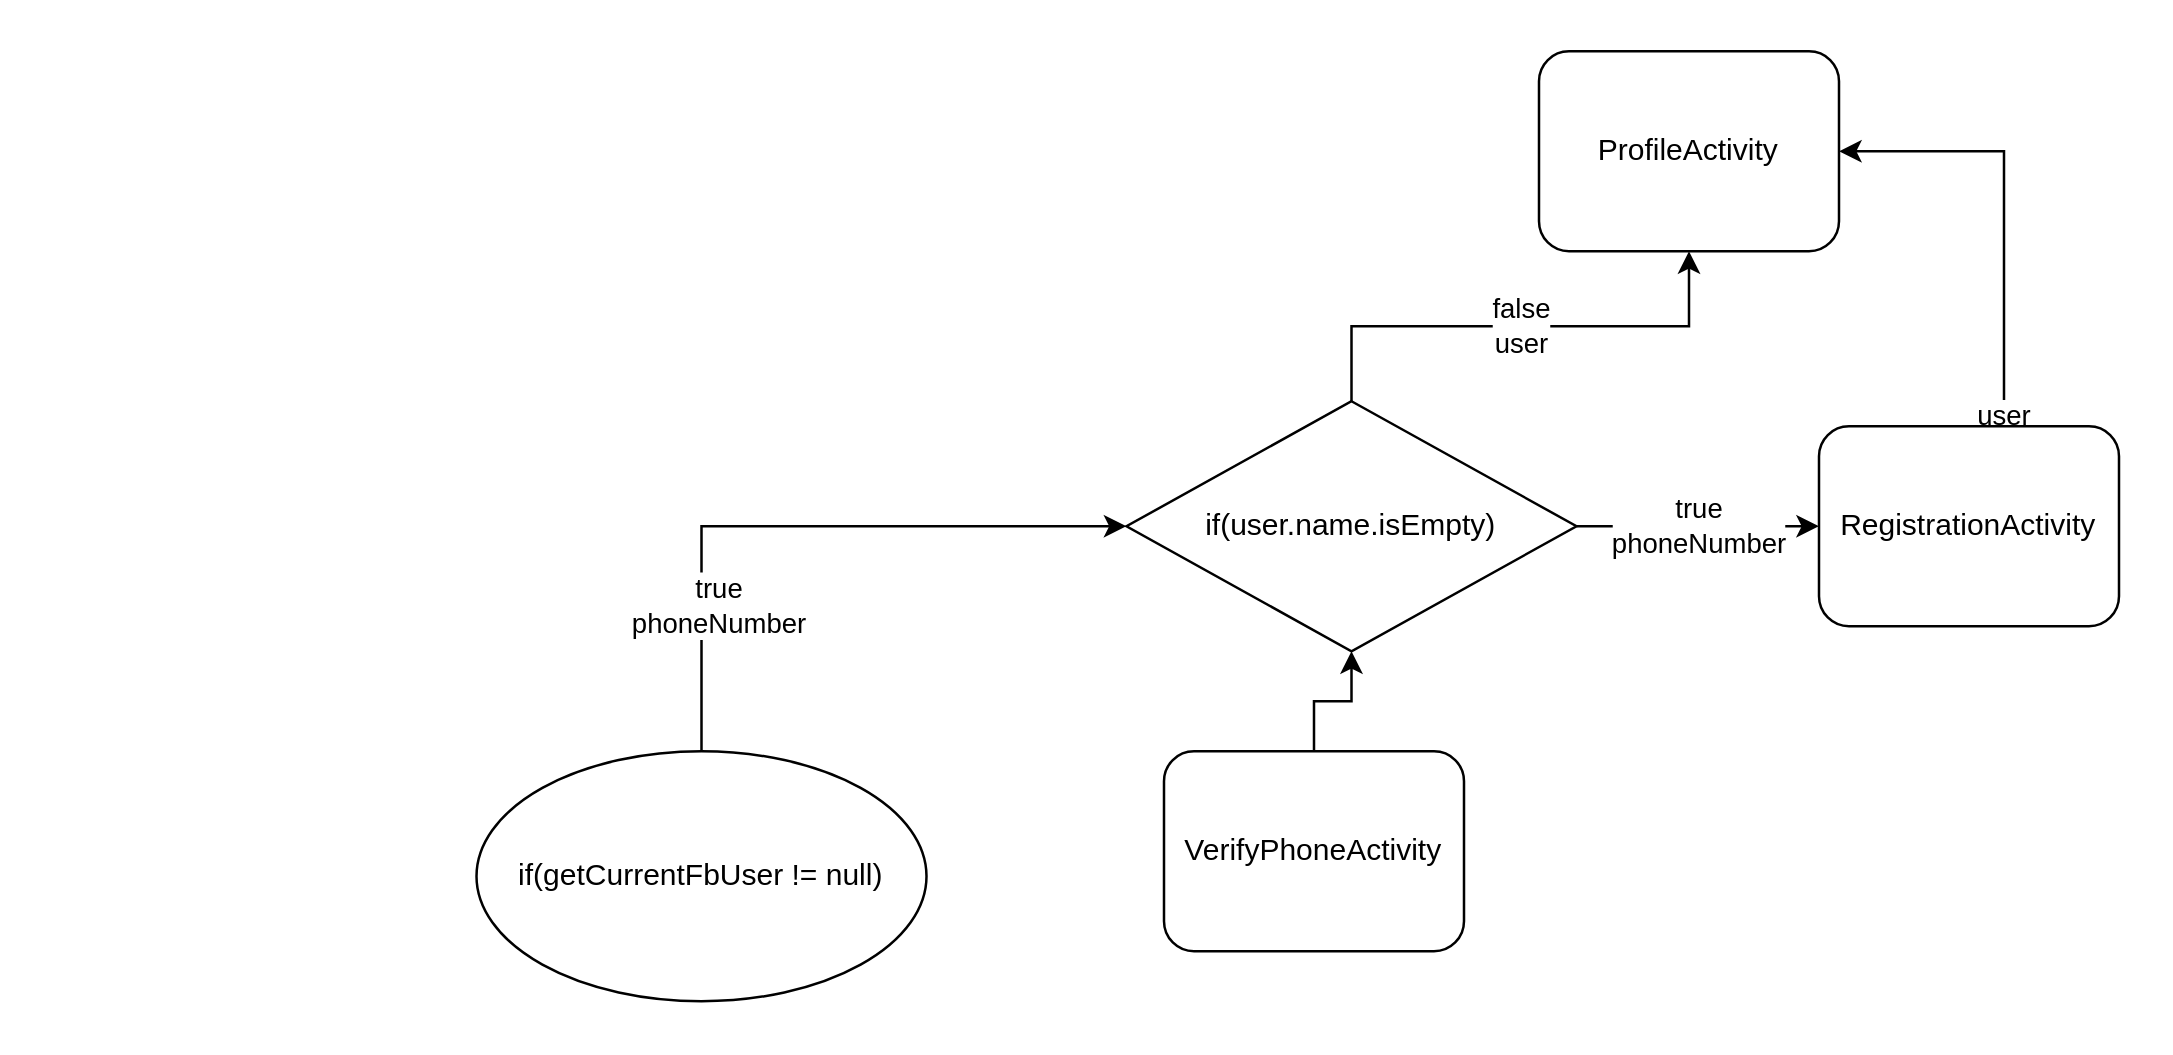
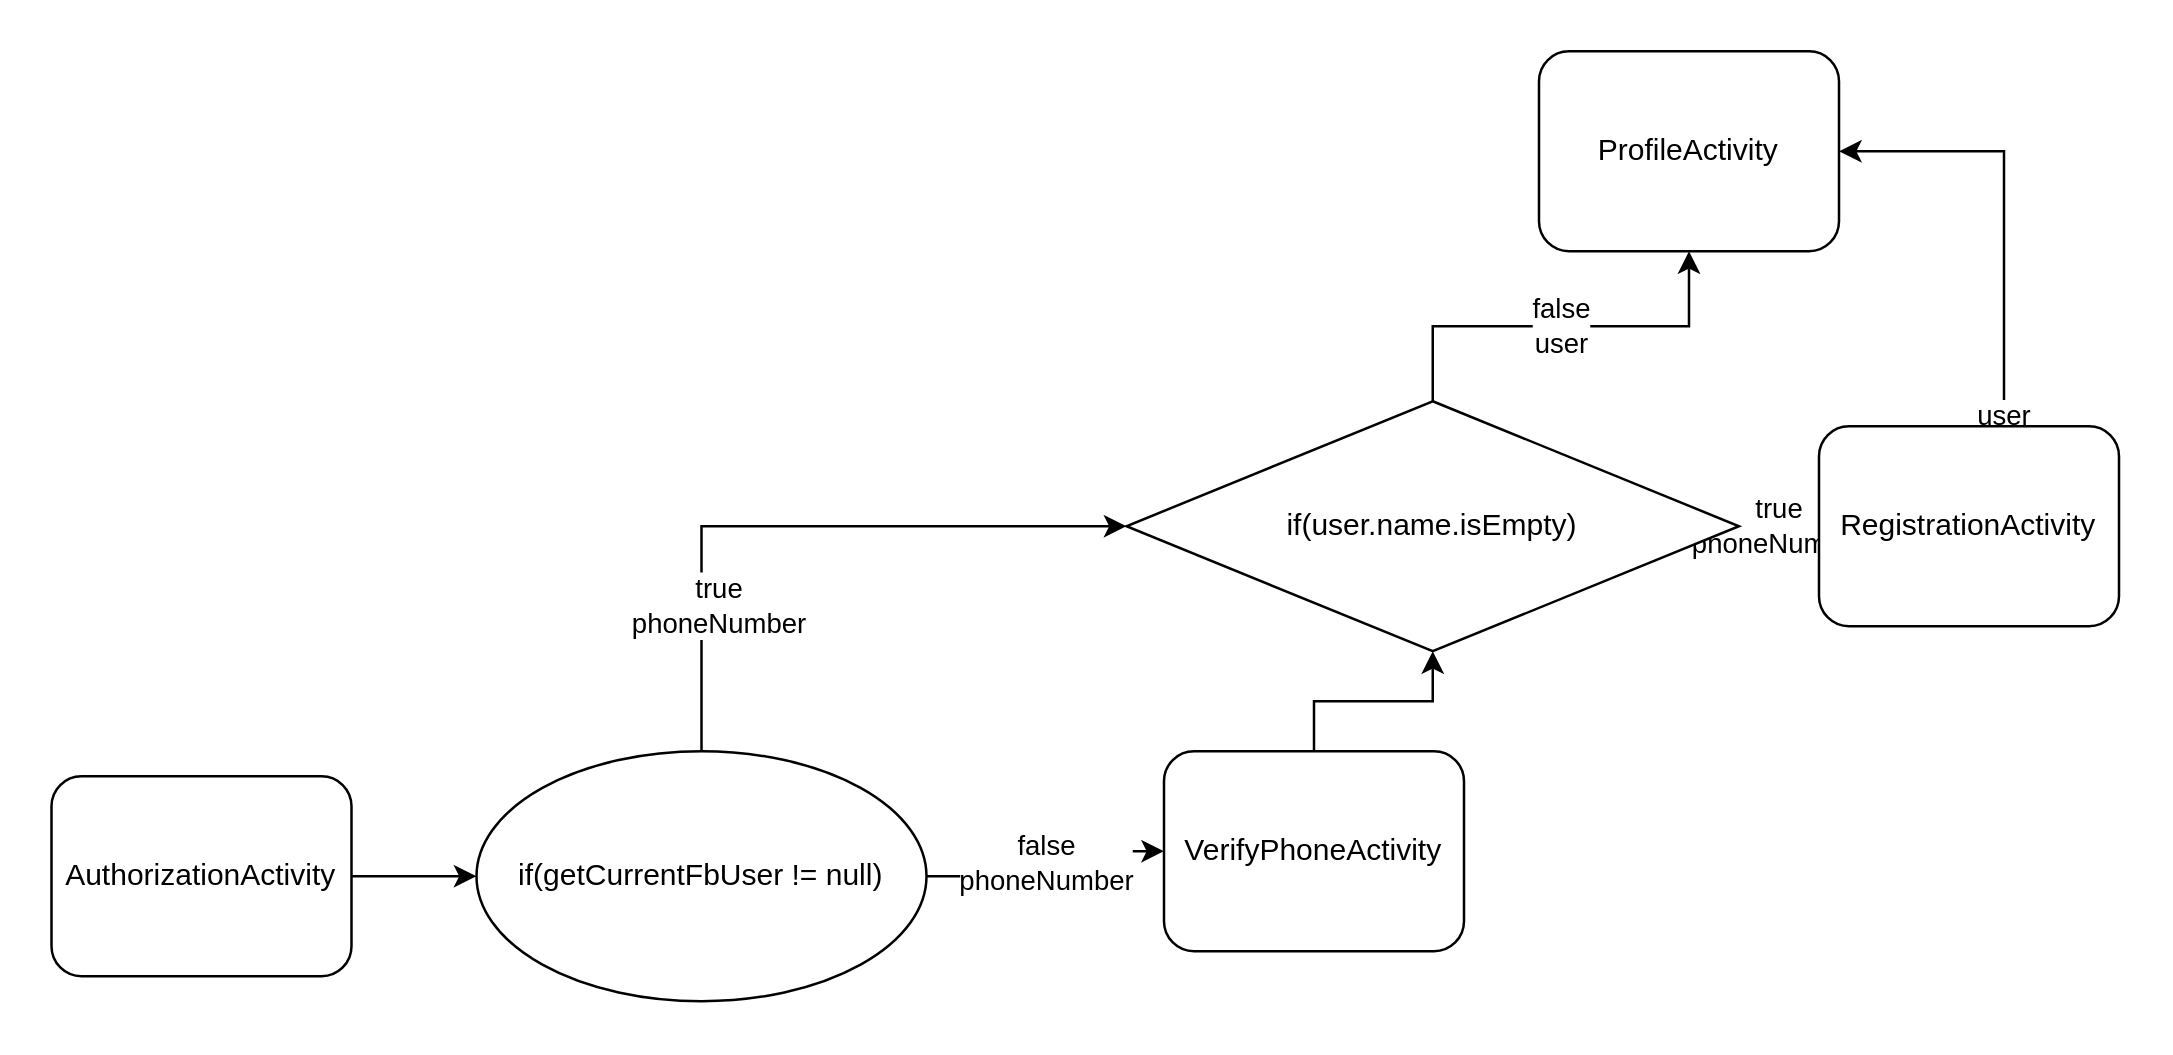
node "if(user.name.isEmpty)": size 450x250 -> 613x250
node "AuthorizationActivity": added
edge "AuthorizationActivity" -> "if(getCurrentFbUser != null)": added
edge "if(getCurrentFbUser != null)" -> "VerifyPhoneActivity": added, label "false phoneNumber"
